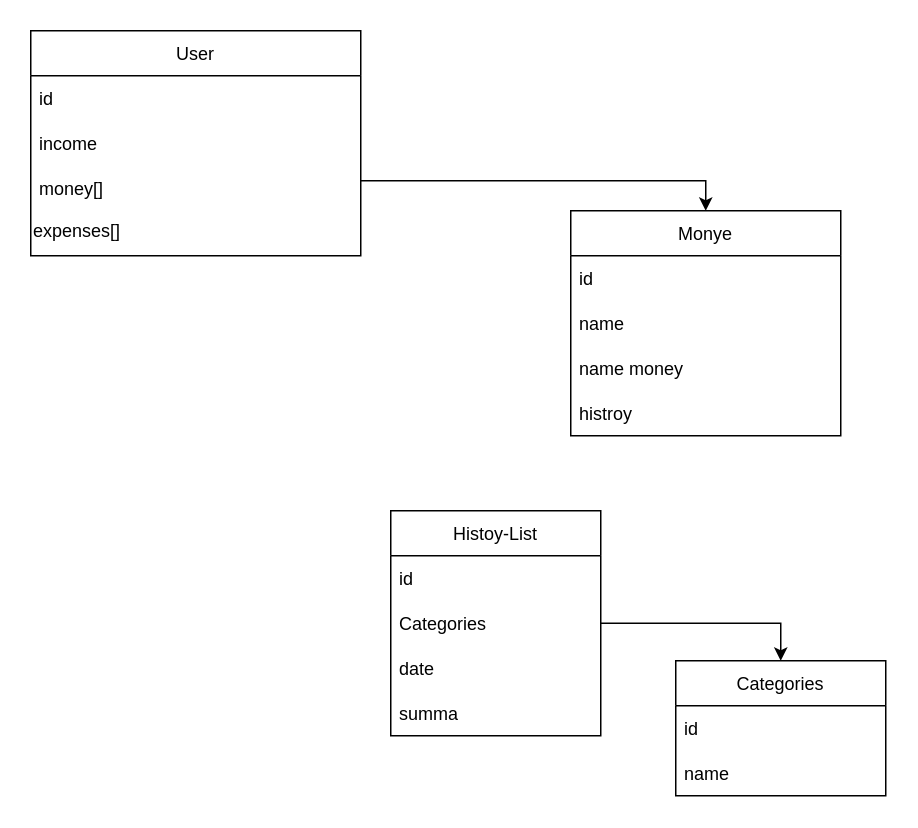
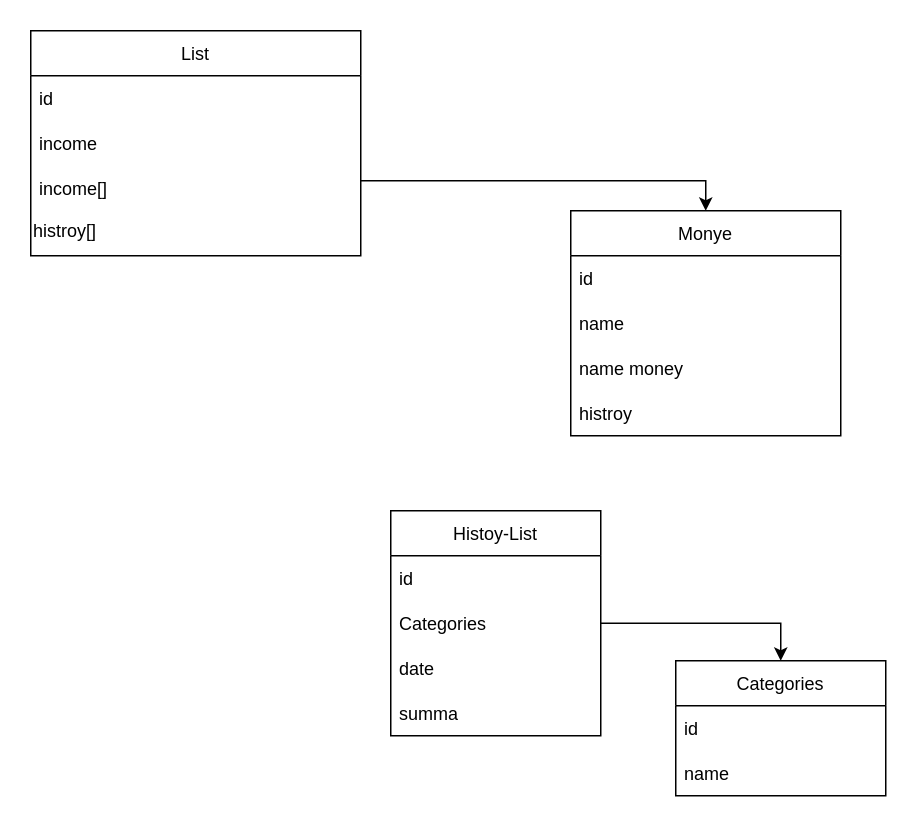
node "User": label "User" -> "List"
node "money[]": label "money[]" -> "income[]"
node "expenses[]": label "expenses[]" -> "histroy[]"
